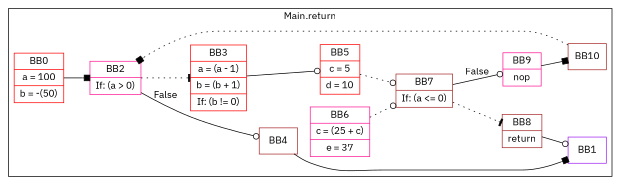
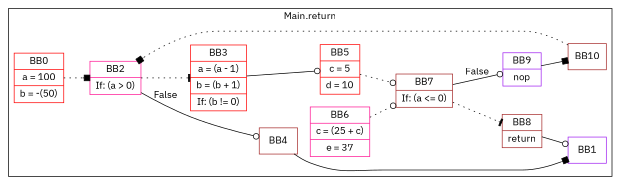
node "BB9": color deeppink -> purple
edge "BB0" -> "BB2": style solid -> dotted
